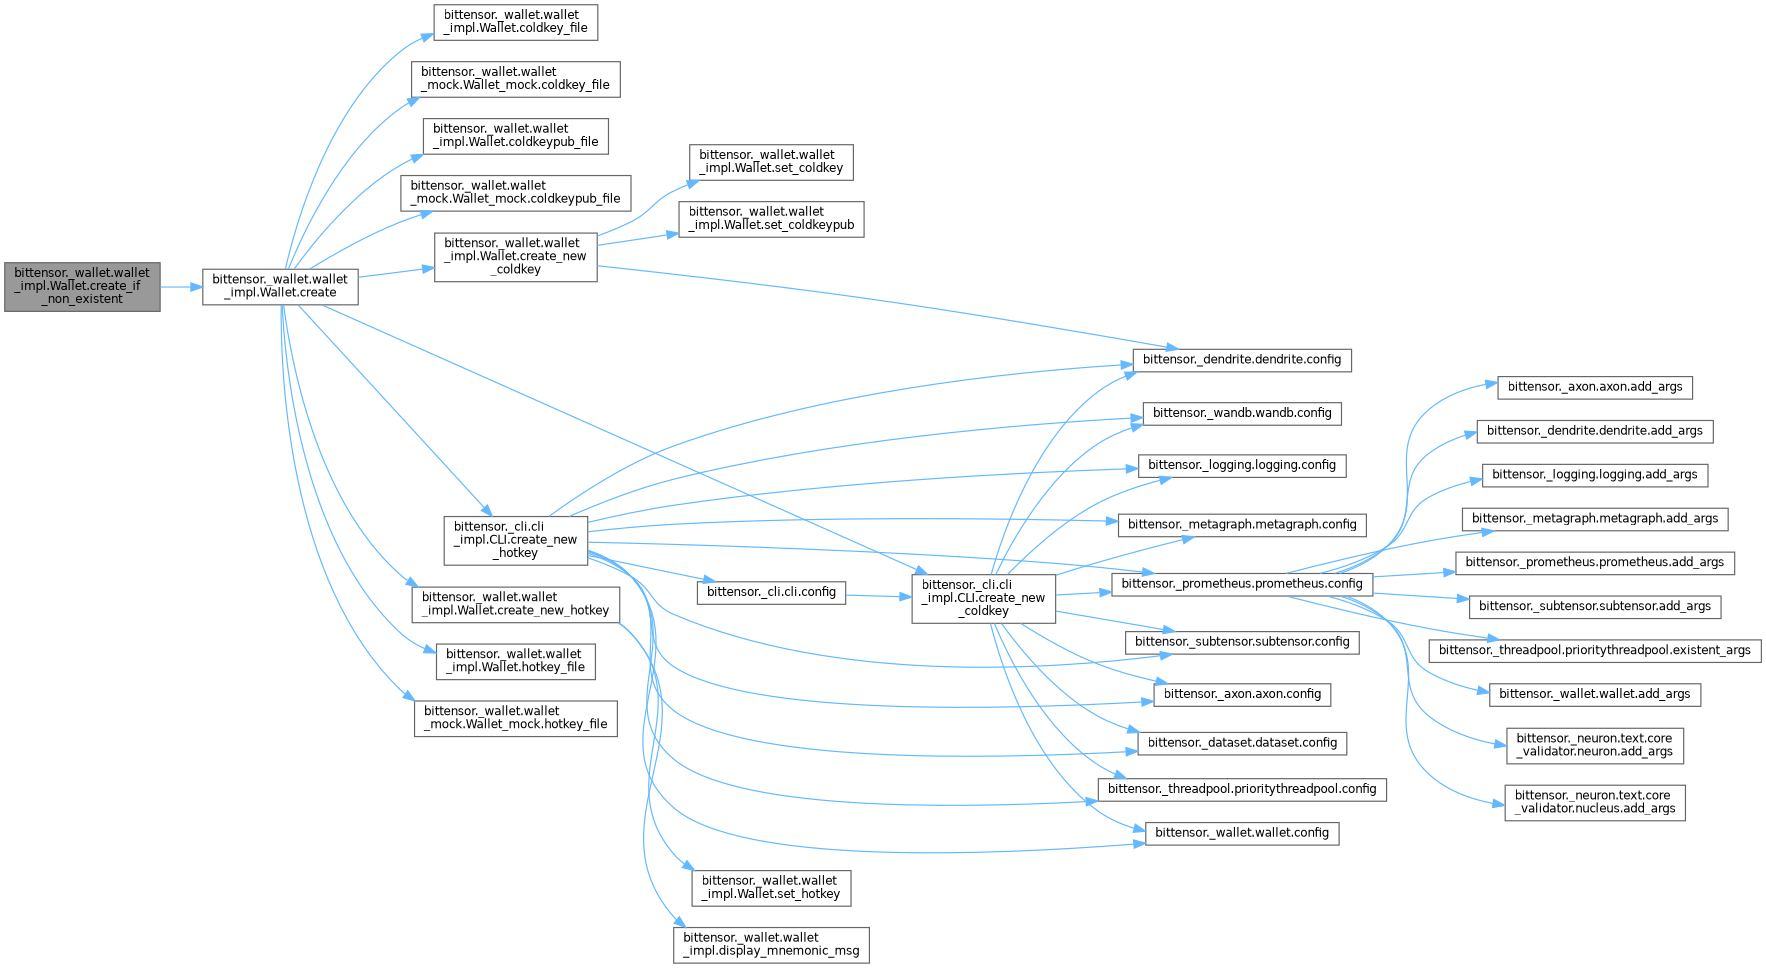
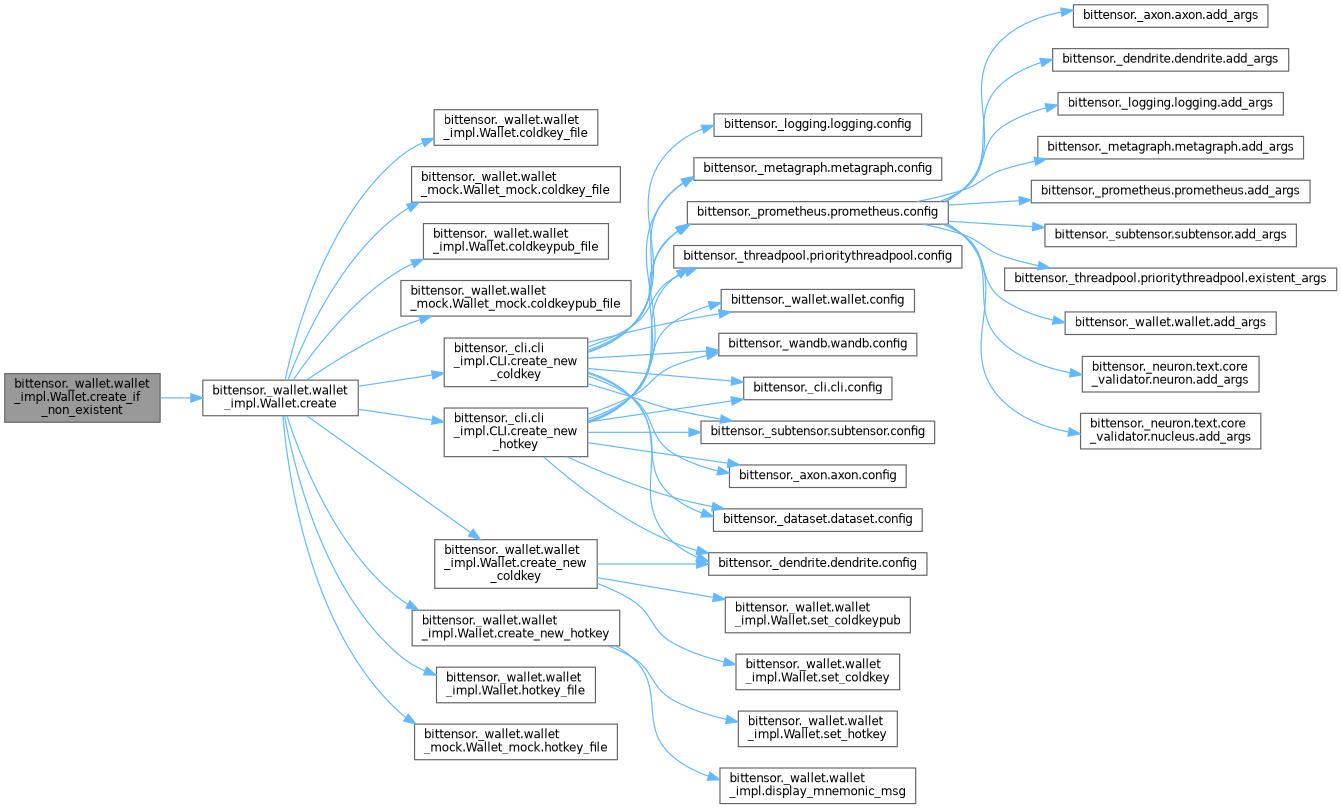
edge "bittensor._cli.cli _impl.CLI.create_new _hotkey" -> "bittensor._logging.logging.config": removed
edge "bittensor._cli.cli.config" -> "bittensor._cli.cli _impl.CLI.create_new _coldkey": reversed
